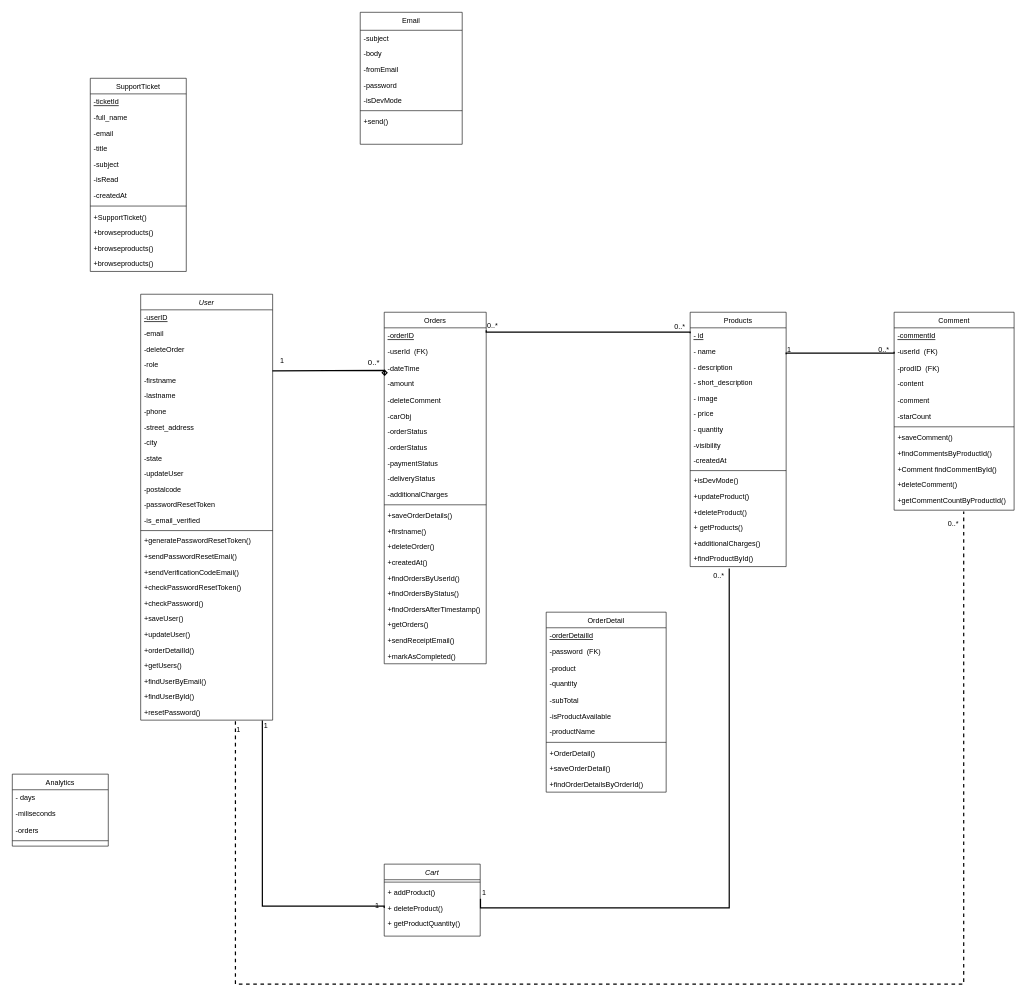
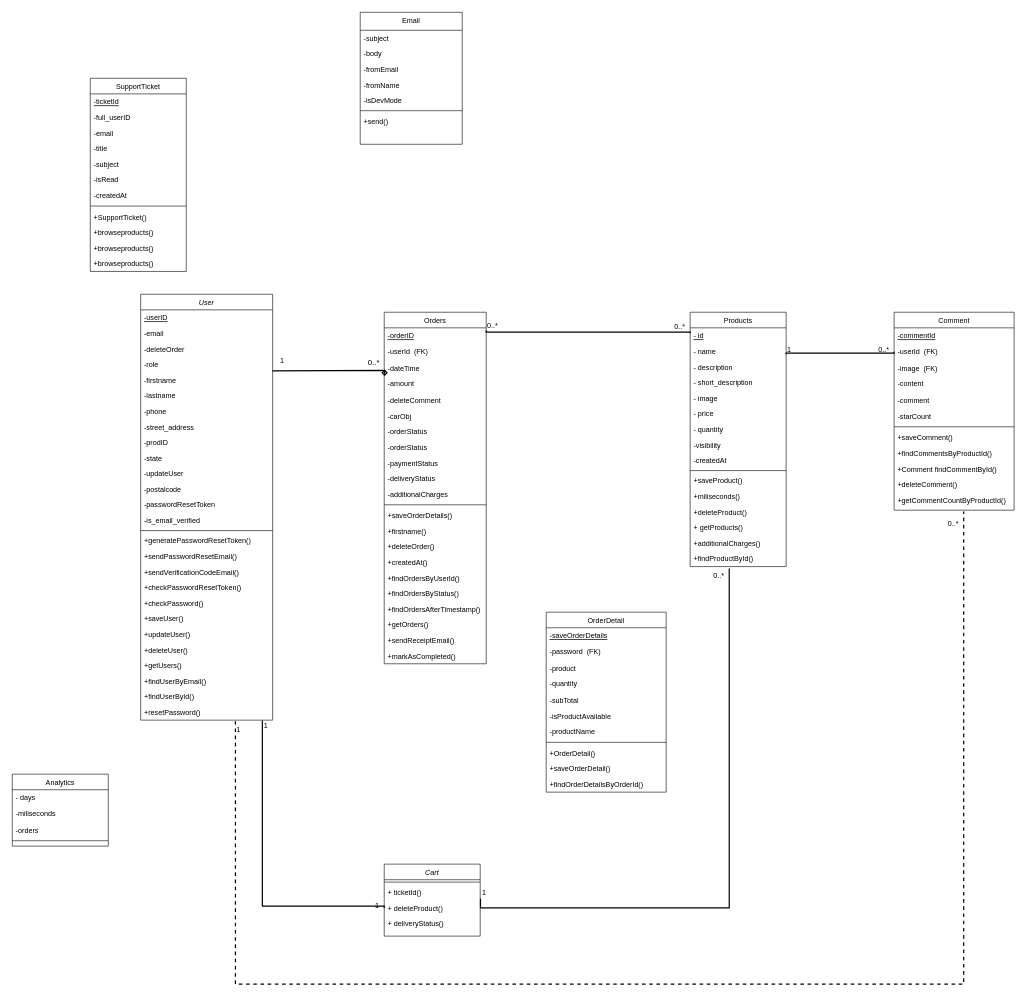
node "-password": label "-password" -> "-fromName"
node "-full_name": label "-full_name" -> "-full_userID"
node "-prodID (FK)": label "-prodID (FK)" -> "-image (FK)"
node "-city": label "-city" -> "-prodID"
node "+isDevMode()": label "+isDevMode()" -> "+saveProduct()"
node "+updateProduct()": label "+updateProduct()" -> "+miliseconds()"
node "-orderDetailId": label "-orderDetailId" -> "-saveOrderDetails"
node "+orderDetailId()": label "+orderDetailId()" -> "+deleteUser()"
node "+ addProduct()": label "+ addProduct()" -> "+ ticketId()"
node "+ getProductQuantity()": label "+ getProductQuantity()" -> "+ deliveryStatus()"
